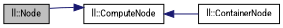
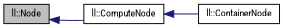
edge "ll::Node" -> "ll::ComputeNode": reversed
